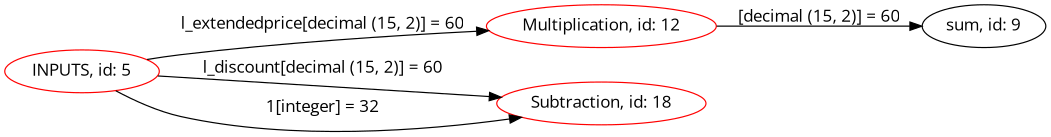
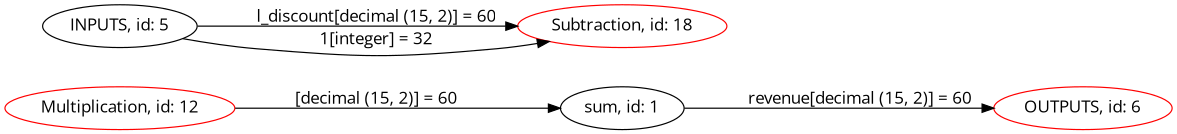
node "sum, id: 9": label "sum, id: 9" -> "sum, id: 1"
edge "INPUTS, id: 5" -> "Multiplication, id: 12": removed, label "l_extendedprice[decimal (15, 2)] = 60"
node "INPUTS, id: 5": color red -> black
node "OUTPUTS, id: 6": added
